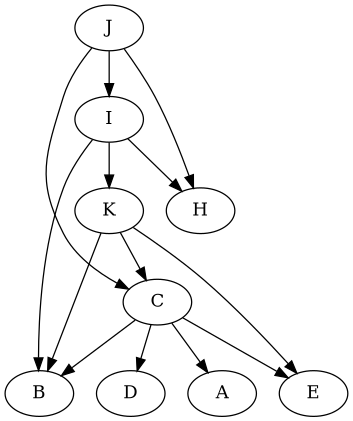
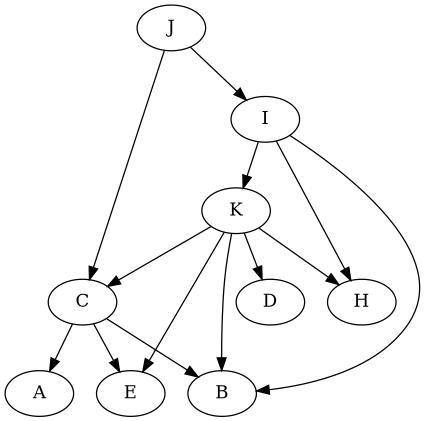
edge "J" -> "H": now "K" -> "H"
edge "C" -> "D": now "K" -> "D"
